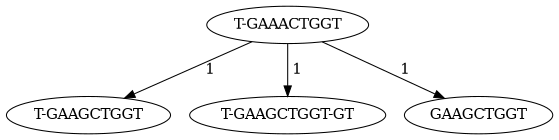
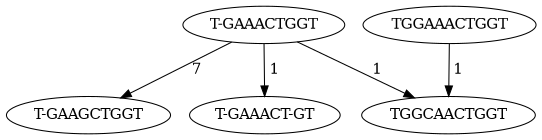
node "TGGAAACTGGT": added
edge "T-GAAACTGGT" -> "T-GAAGCTGGT": label " 1" -> " 7"
node "T-GAAGCTGGT-GT": label "T-GAAGCTGGT-GT" -> "T-GAAACT-GT"
node "GAAGCTGGT": label "GAAGCTGGT" -> "TGGCAACTGGT"
